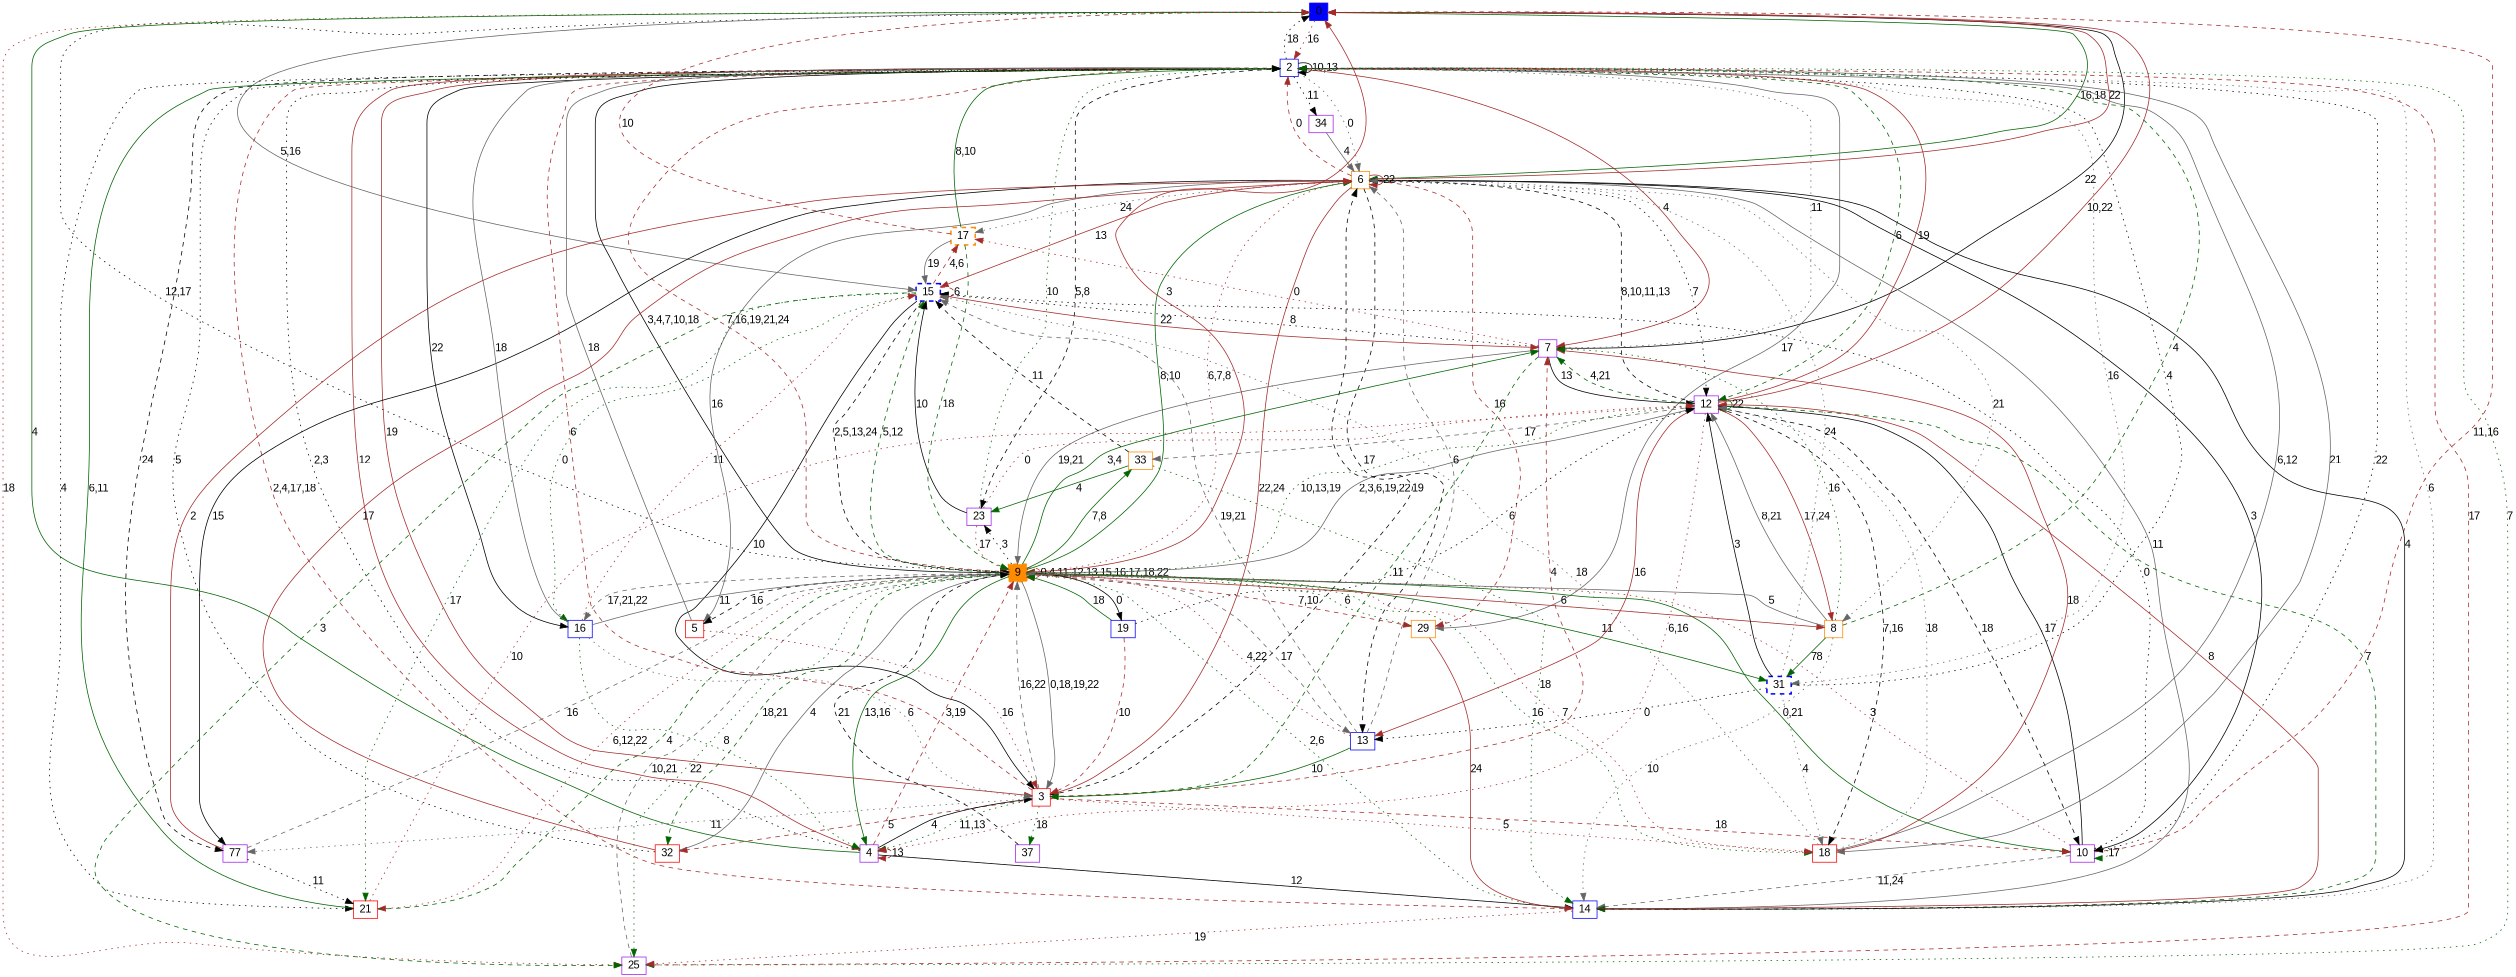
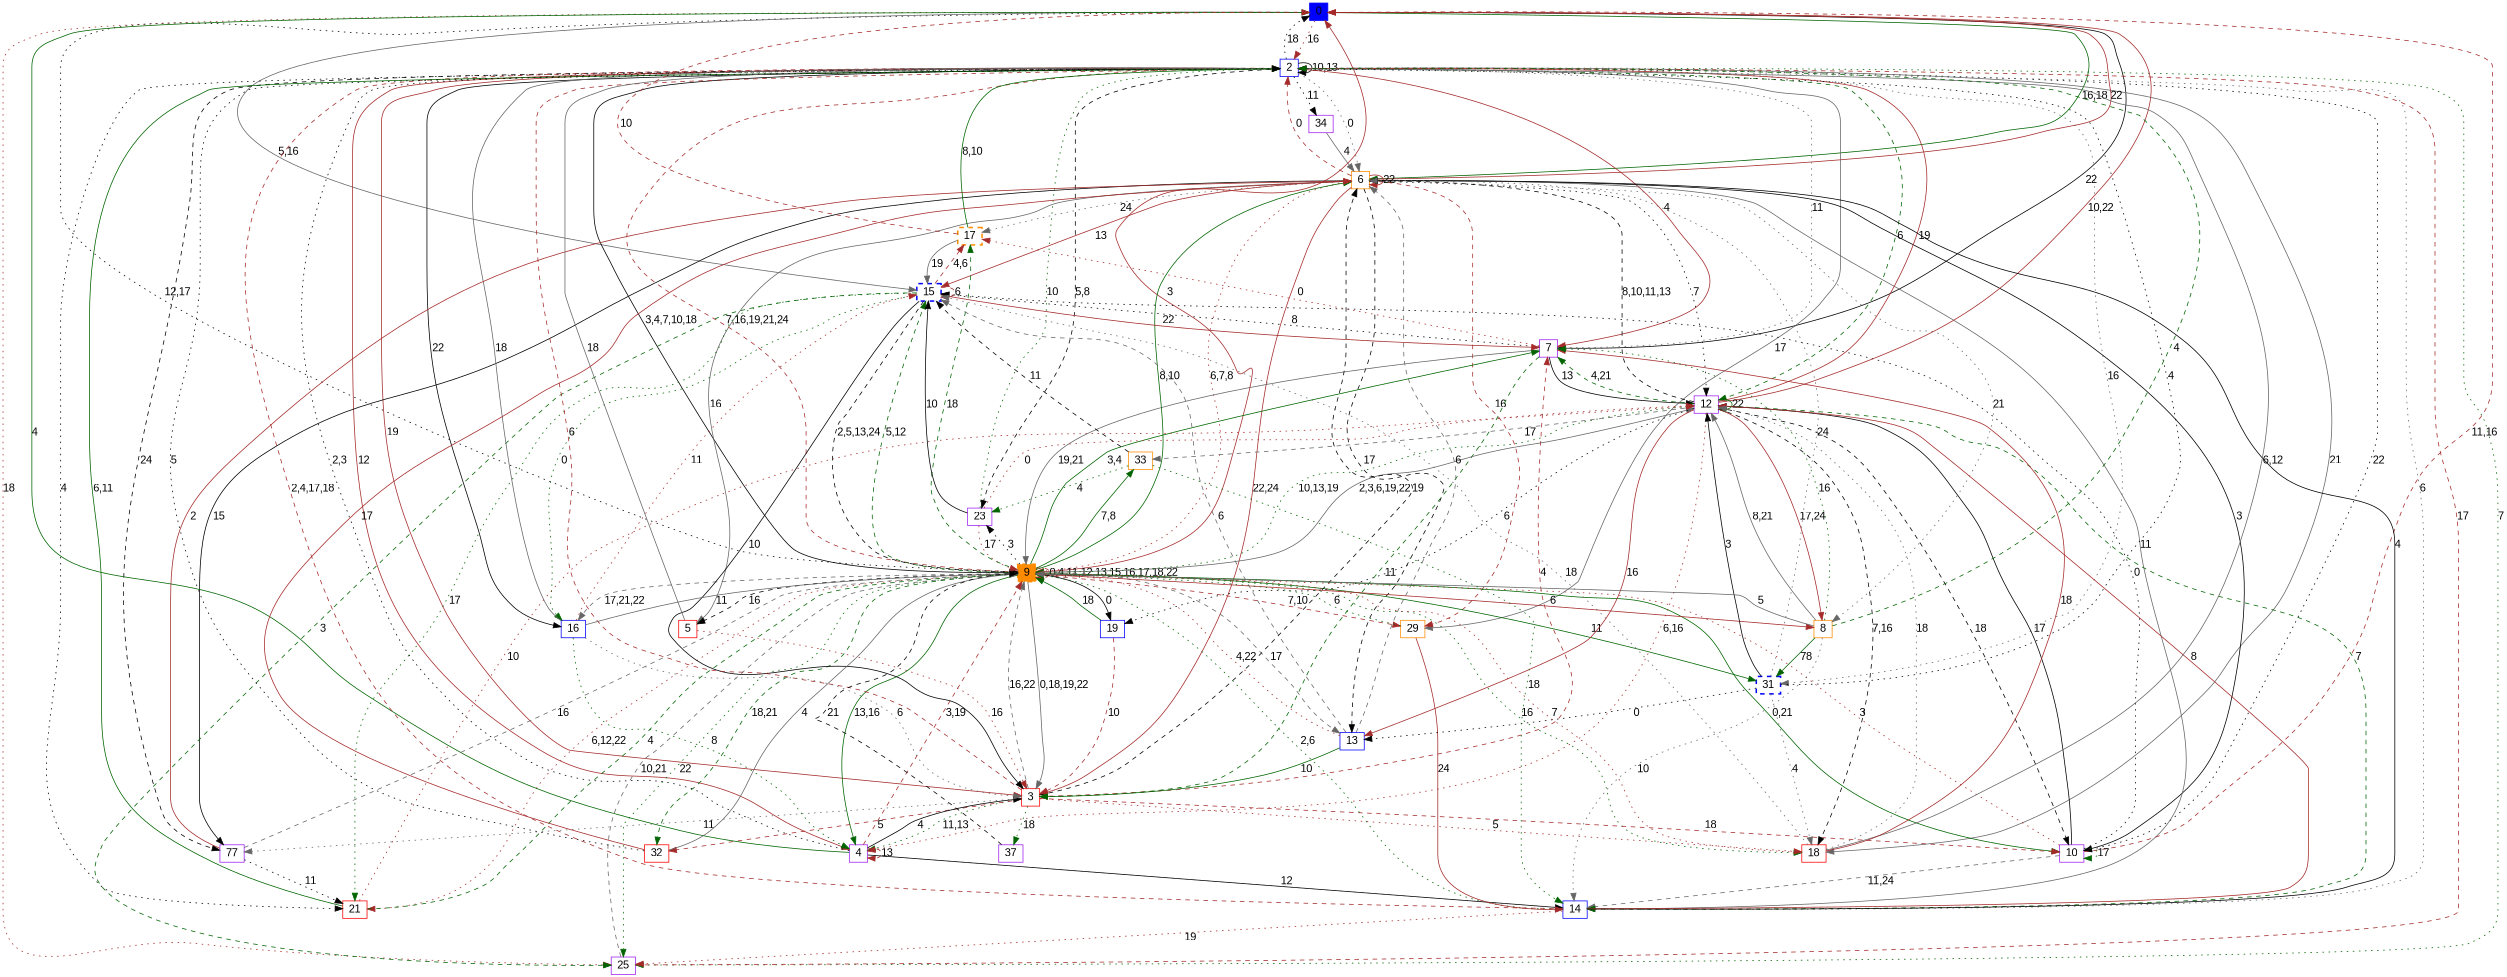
edge "17" -> "9": reversed
edge "33" -> "23": style solid -> dotted
edge "13" -> "15": label "19,21" -> "6"
edge "19" -> "12": reversed
